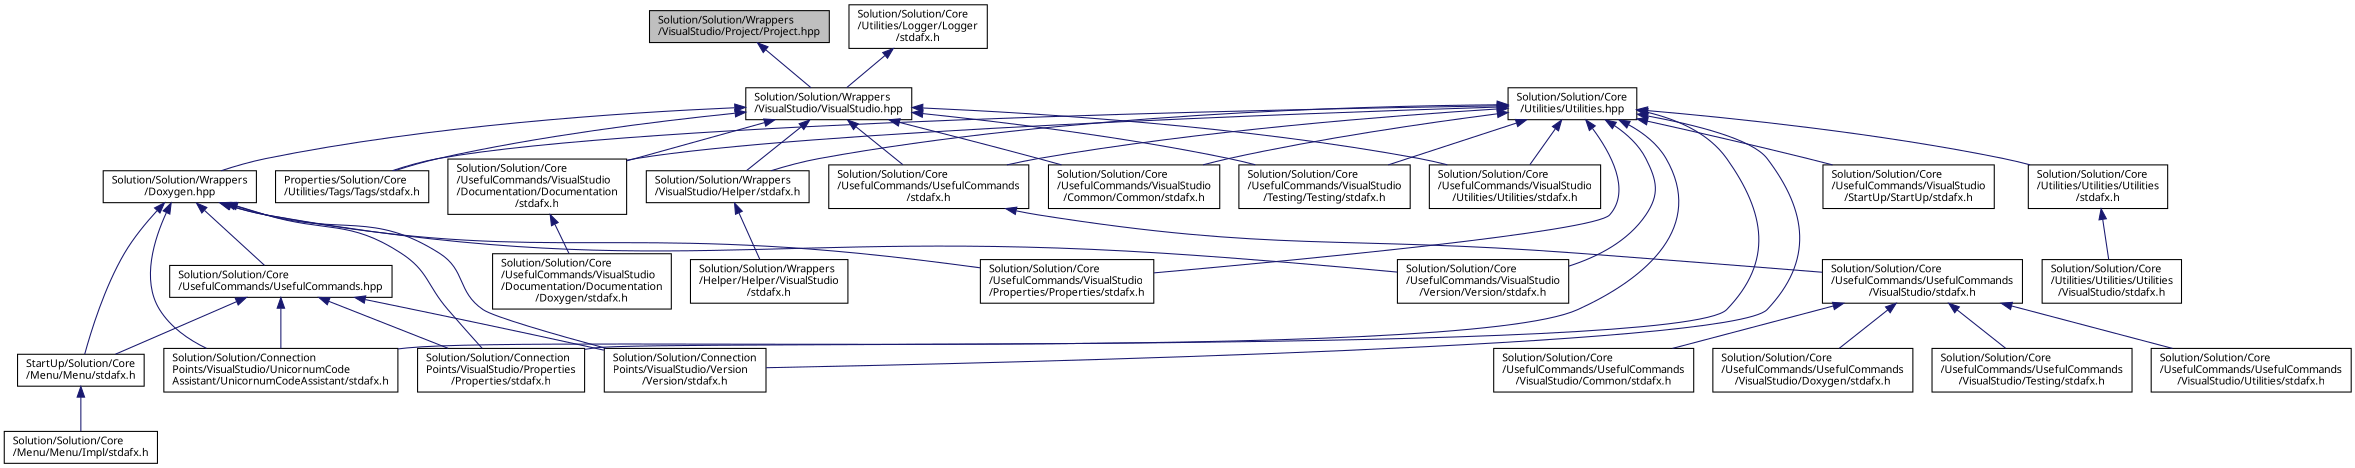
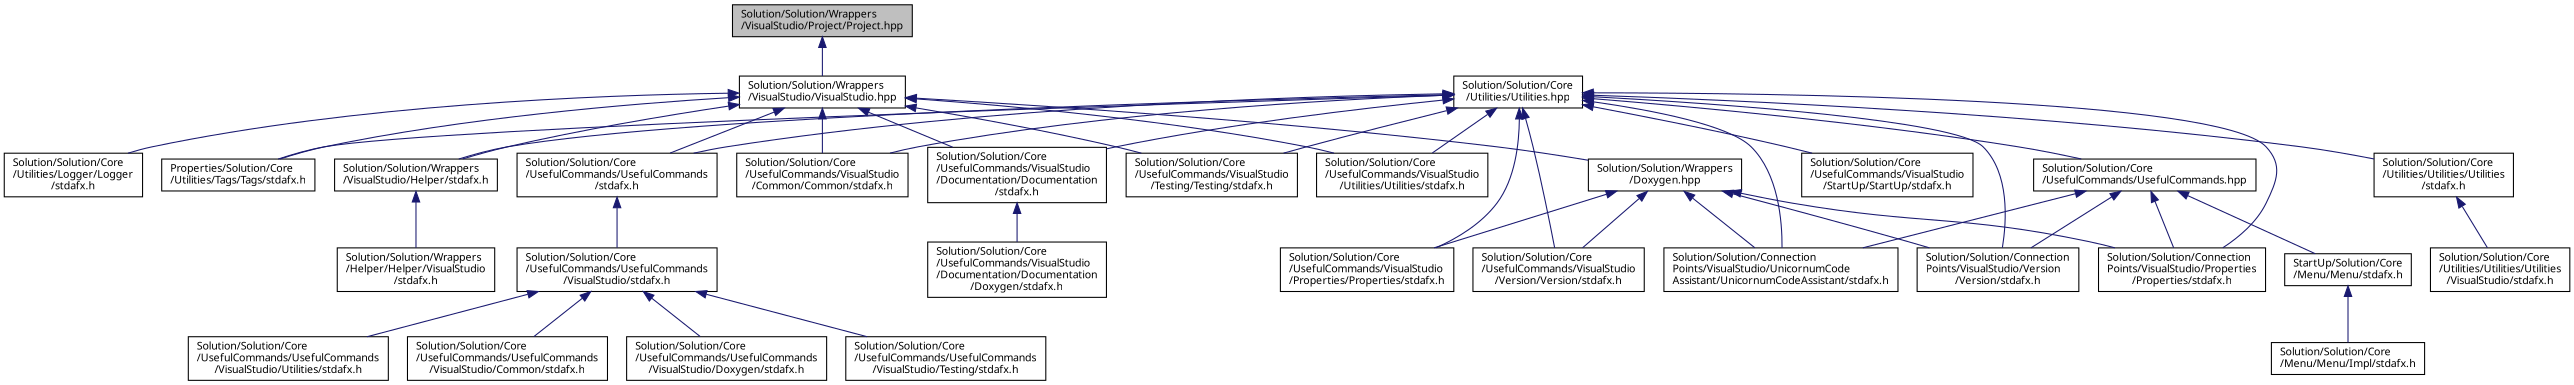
edge "Solution/Solution/Wrappers /VisualStudio/VisualStudio.hpp" -> "Solution/Solution/Core /Utilities/Logger/Logger /stdafx.h": reversed
edge "Solution/Solution/Core /UsefulCommands/UsefulCommands.hpp" -> "Solution/Solution/Wrappers /Doxygen.hpp": now "Solution/Solution/Core /UsefulCommands/UsefulCommands.hpp" -> "Solution/Solution/Core /Utilities/Utilities.hpp"
edge "StartUp/Solution/Core /Menu/Menu/stdafx.h" -> "Solution/Solution/Wrappers /Doxygen.hpp": removed
